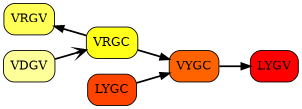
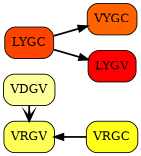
edge "VRGC" -> "VYGC": removed
edge "VDGV" -> "VRGC": now "VDGV" -> "VRGV"
edge "VYGC" -> "LYGV": now "LYGC" -> "LYGV"
